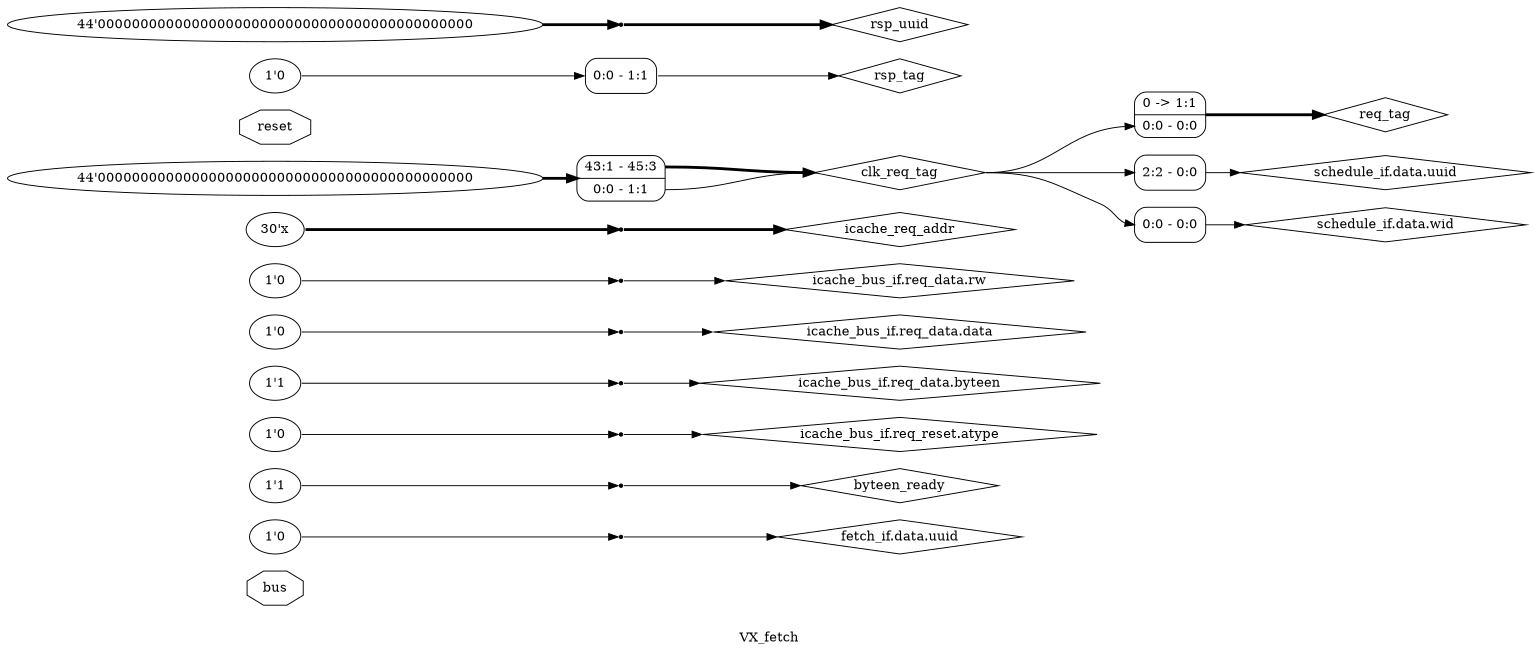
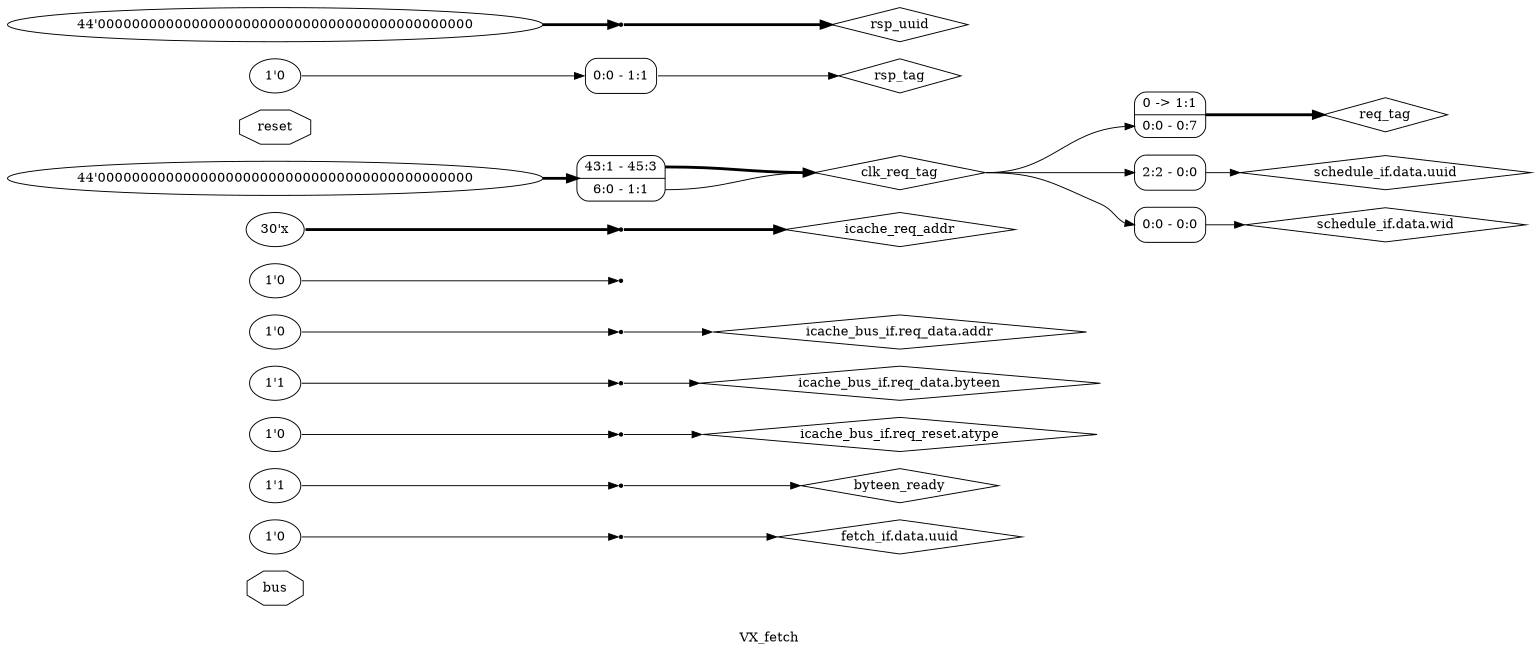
node "0 -> 1:1": text "0:0 - 0:0" -> "0:0 - 0:7"
node "43:1 - 45:3": text "0:0 - 1:1" -> "6:0 - 1:1"
node "icache_bus_if.req_data.rw": removed
node "icache_bus_if.req_data.data": label "icache_bus_if.req_data.data" -> "icache_bus_if.req_data.addr"
